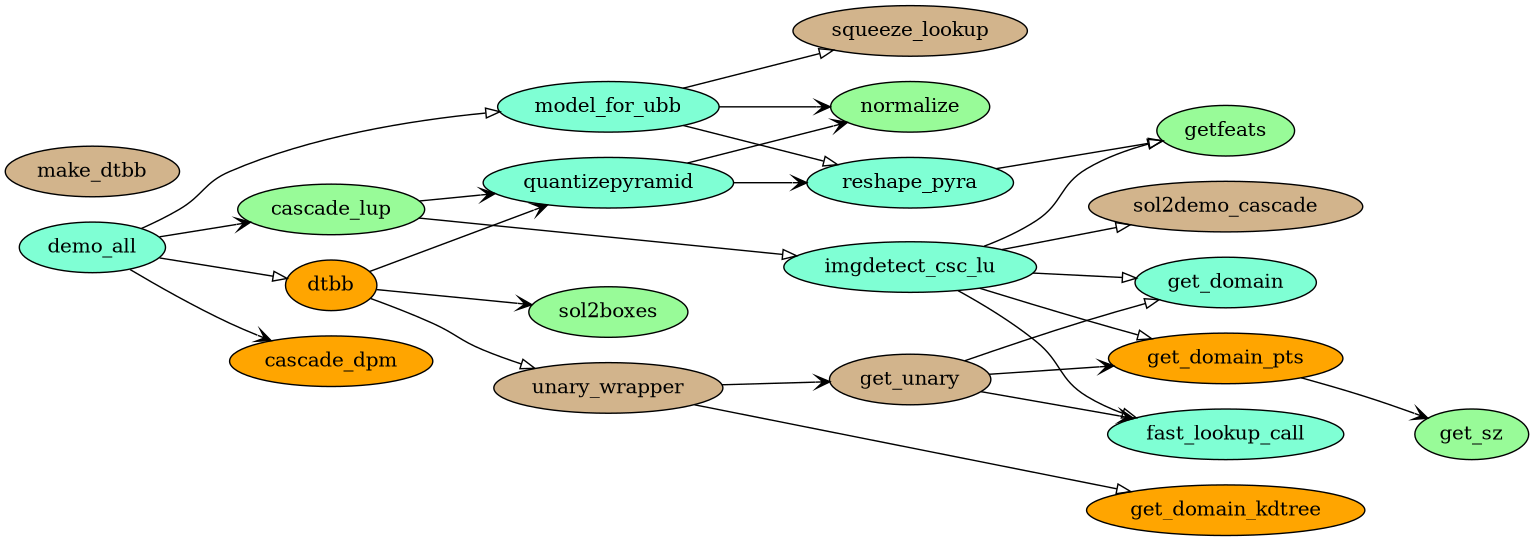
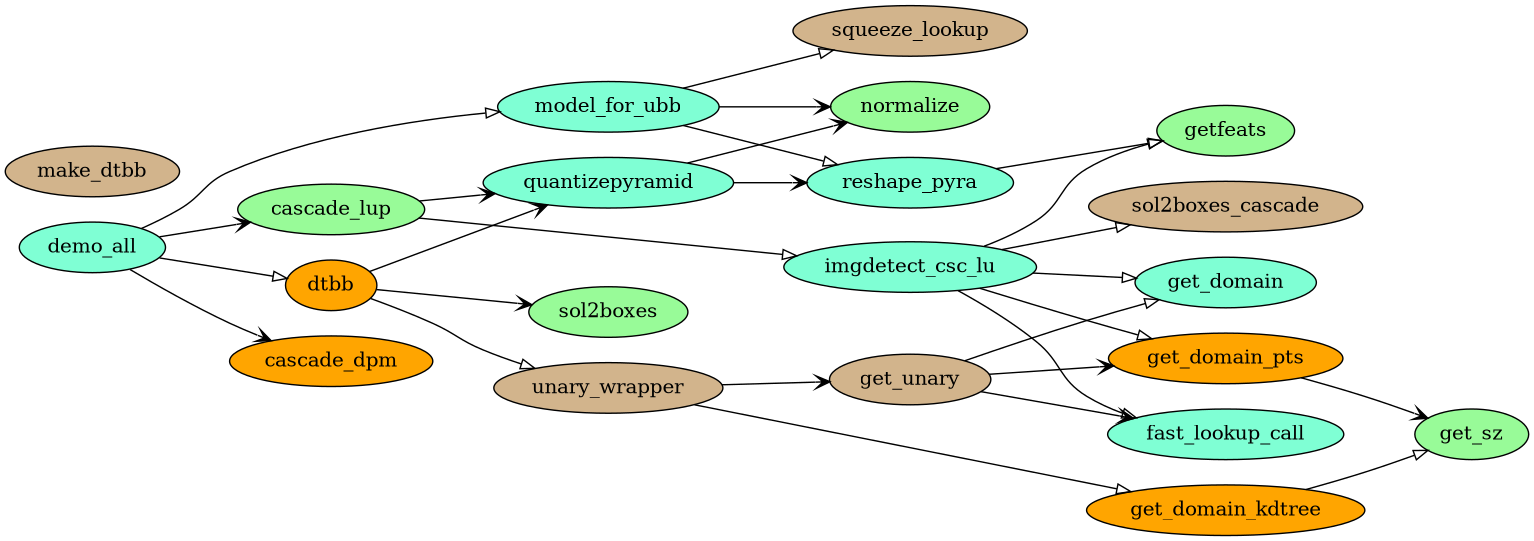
node "sol2demo_cascade": label "sol2demo_cascade" -> "sol2boxes_cascade"
edge "get_domain_kdtree" -> "get_sz": added
